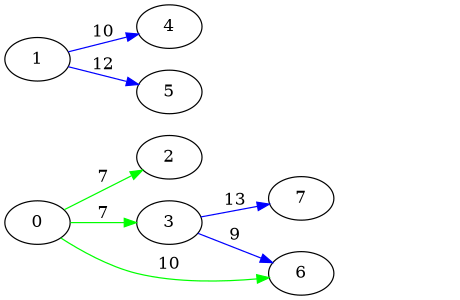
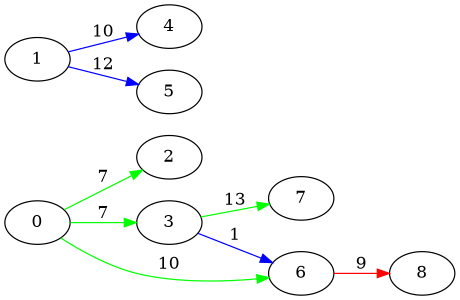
edge "3" -> "7": color blue -> green
edge "3" -> "6": label "9" -> "1"
node "8": added
